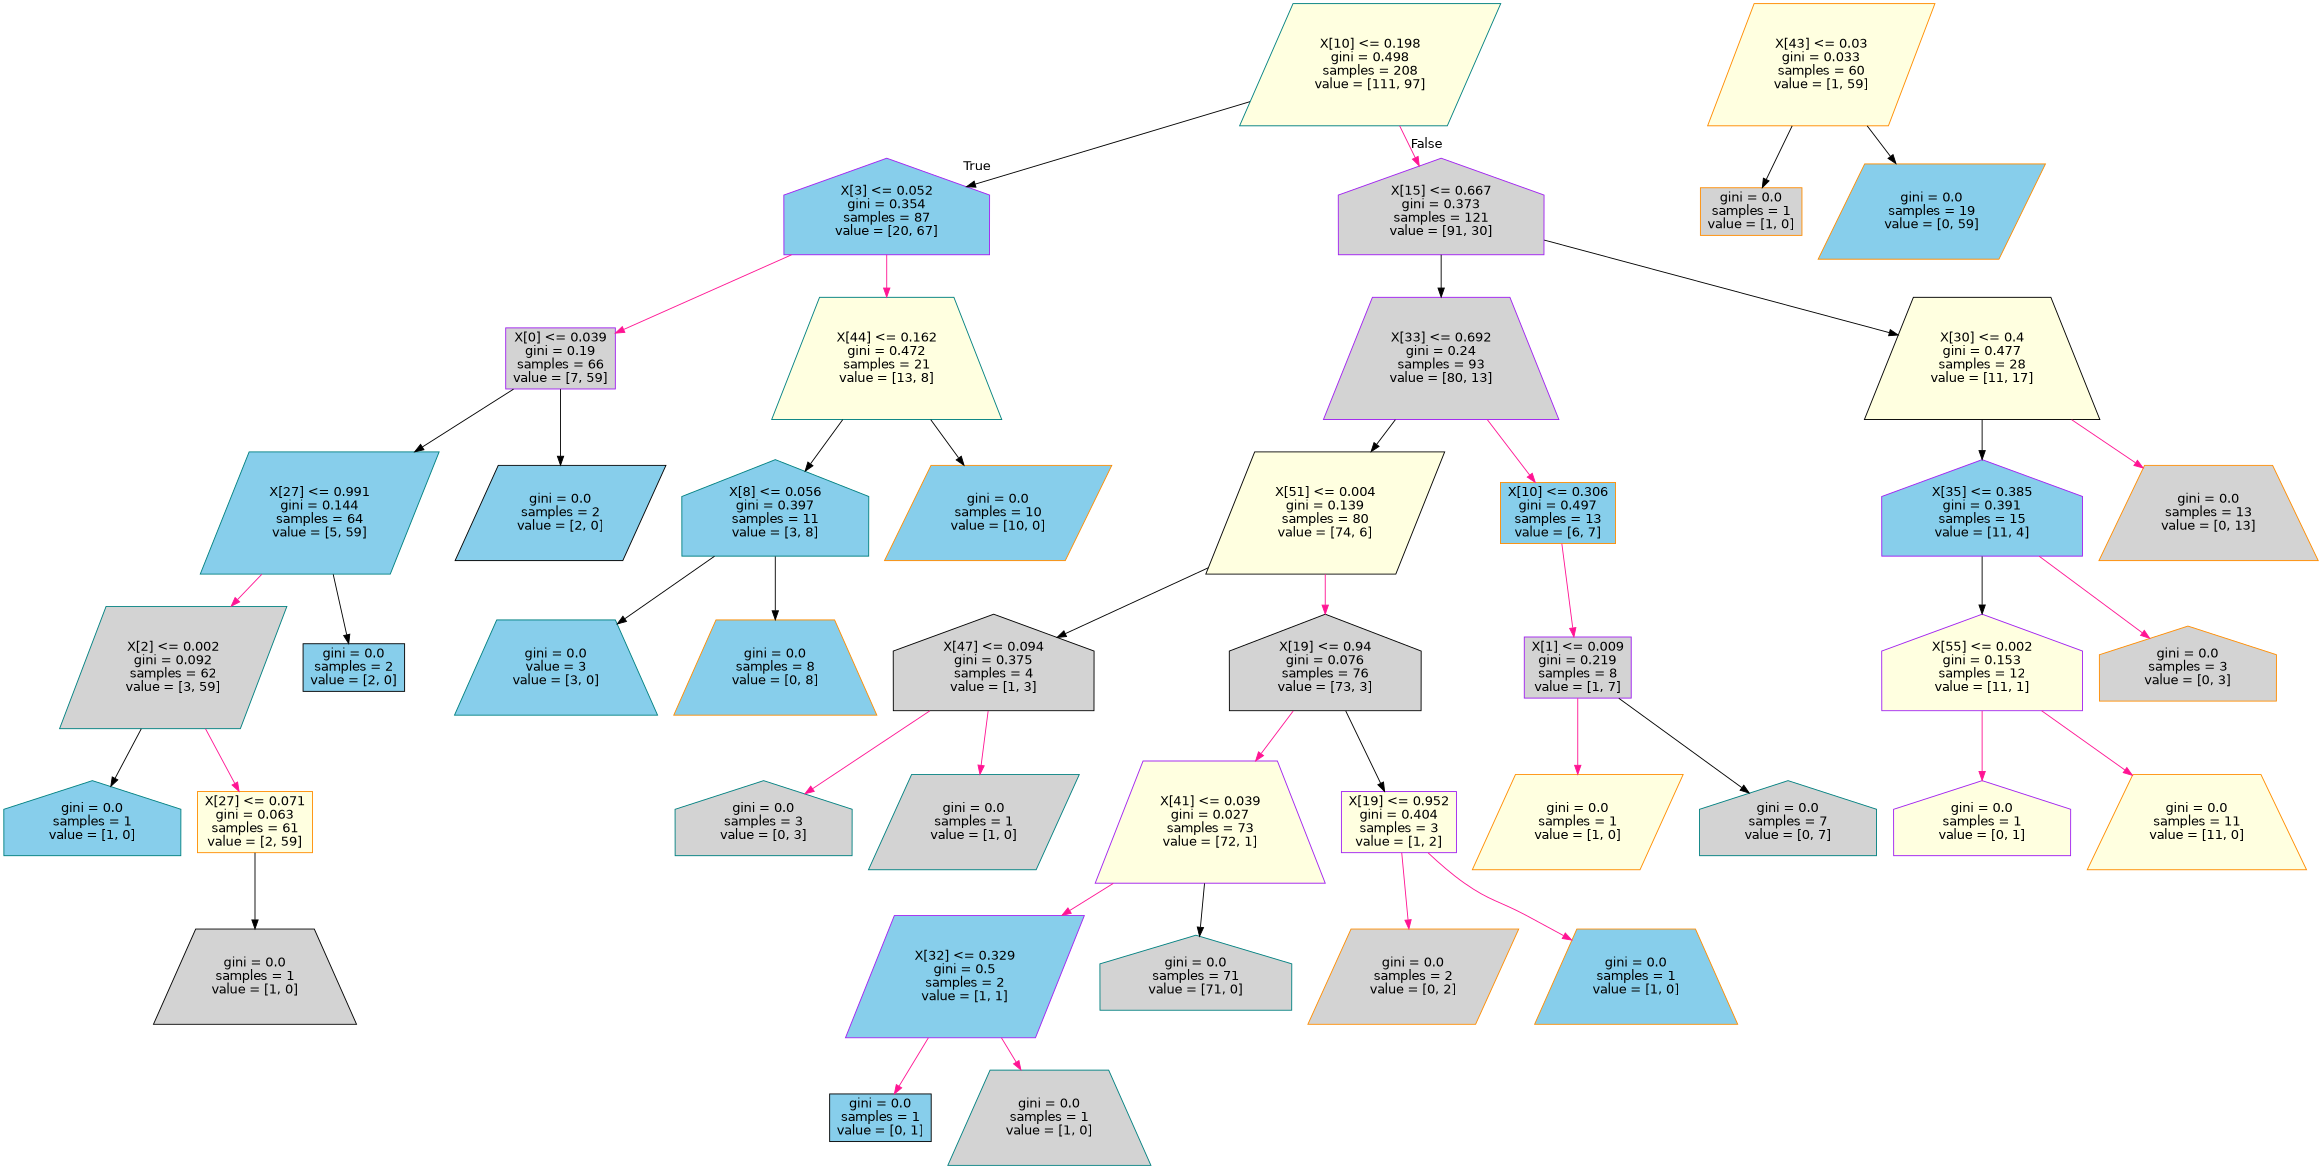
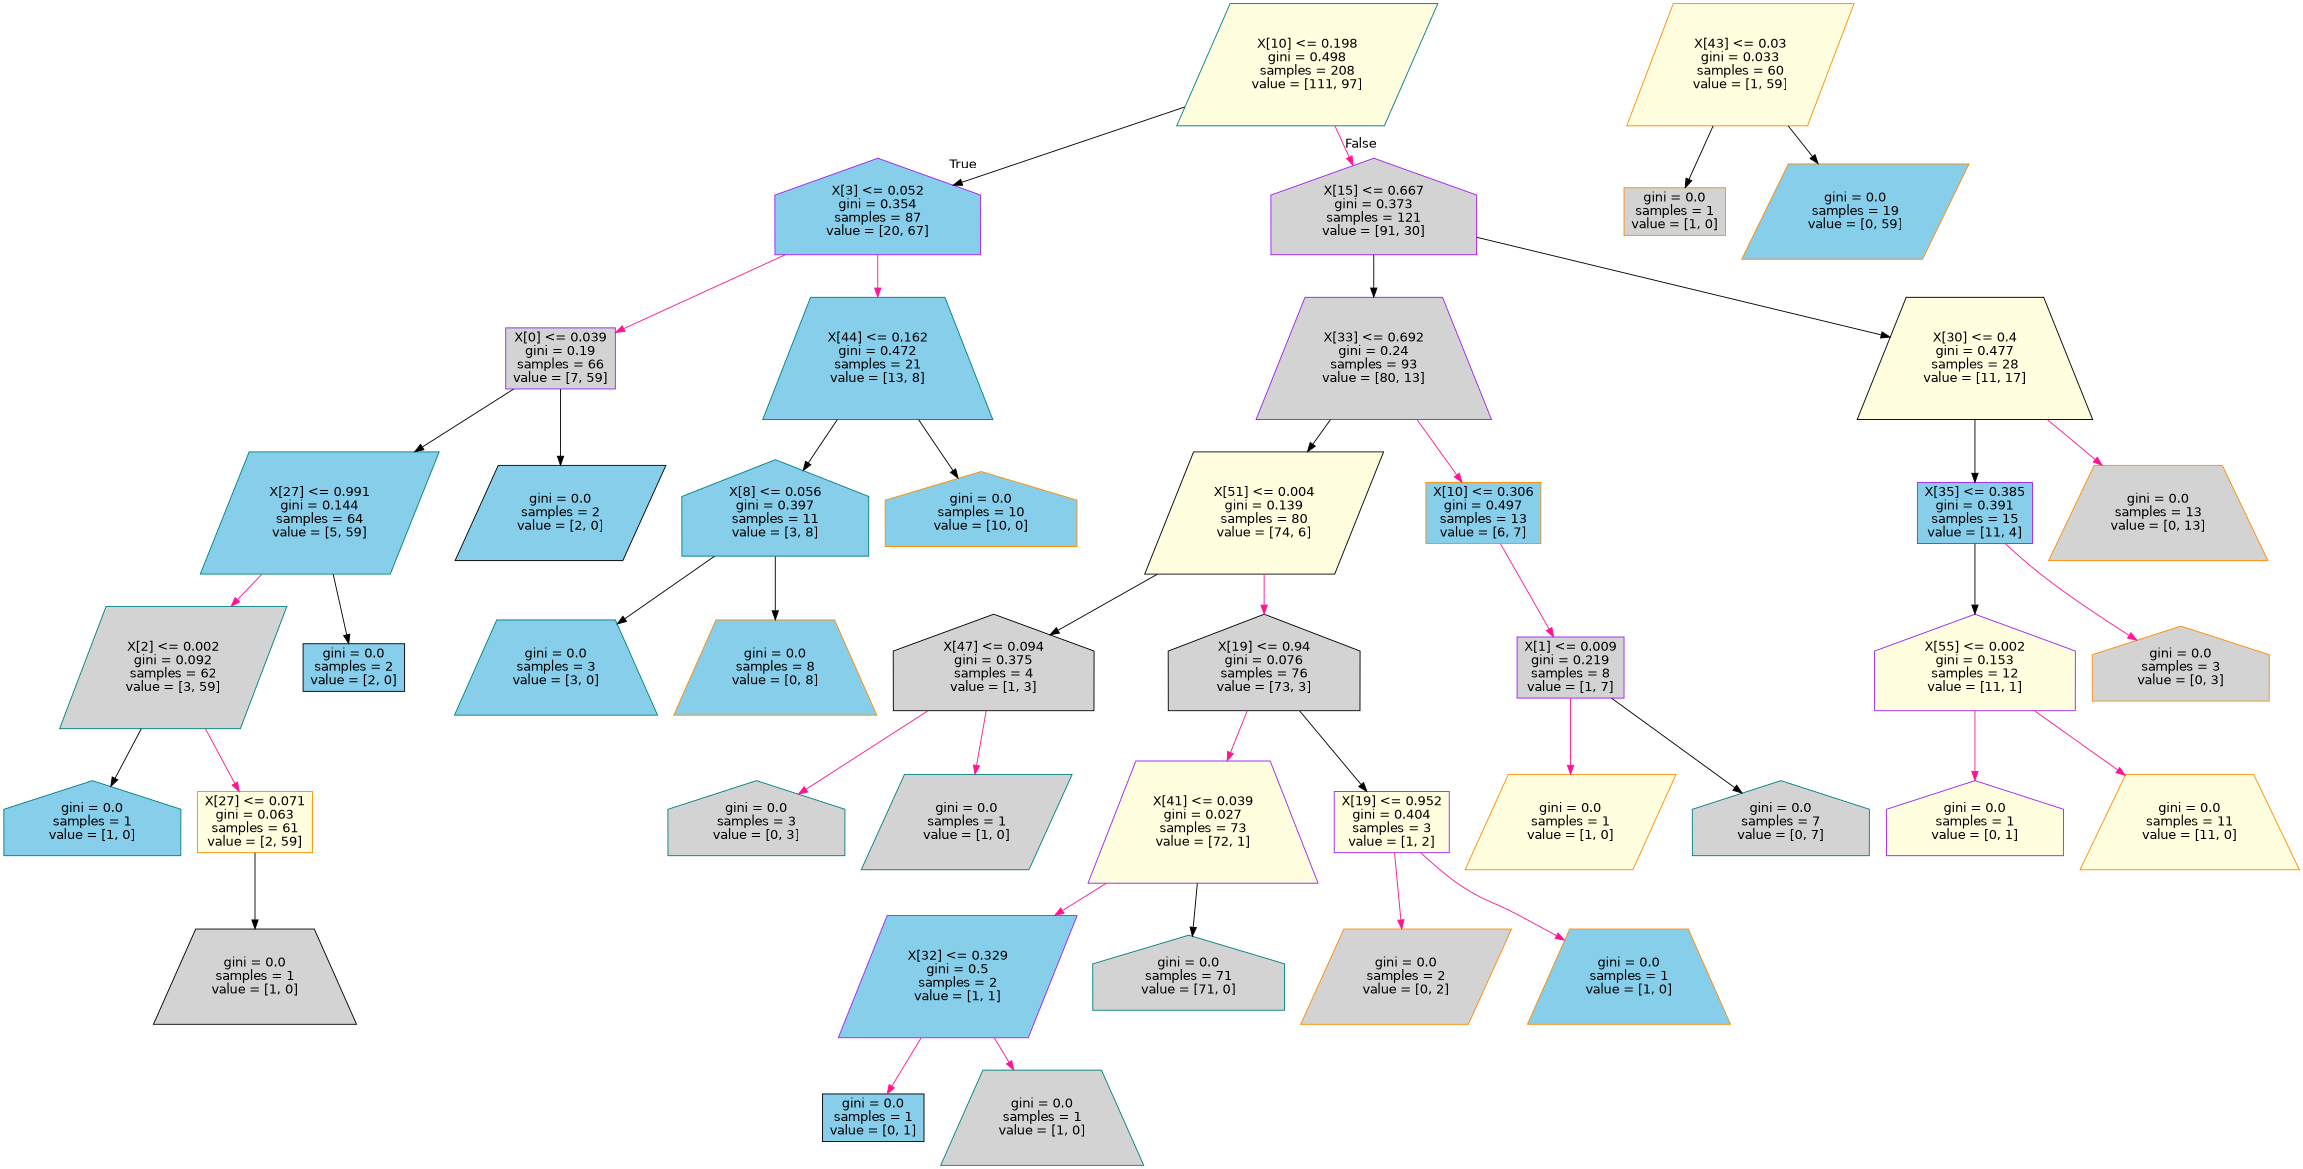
node "X[44] <= 0.162 gini = 0.472 samples = 21 value = [13, 8]": fillcolor lightyellow -> skyblue
node "gini = 0.0 samples = 10 value = [10, 0]": shape parallelogram -> house
node "X[35] <= 0.385 gini = 0.391 samples = 15 value = [11, 4]": shape house -> box
node "gini = 0.0 value = 3 value = [3, 0]": label "gini = 0.0 value = 3 value = [3, 0]" -> "gini = 0.0 samples = 3 value = [3, 0]"
